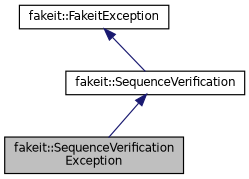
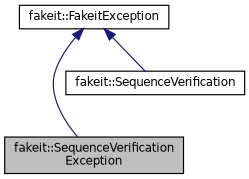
edge "fakeit::SequenceVerification Exception" -> "fakeit::SequenceVerification": now "fakeit::SequenceVerification Exception" -> "fakeit::FakeitException"
